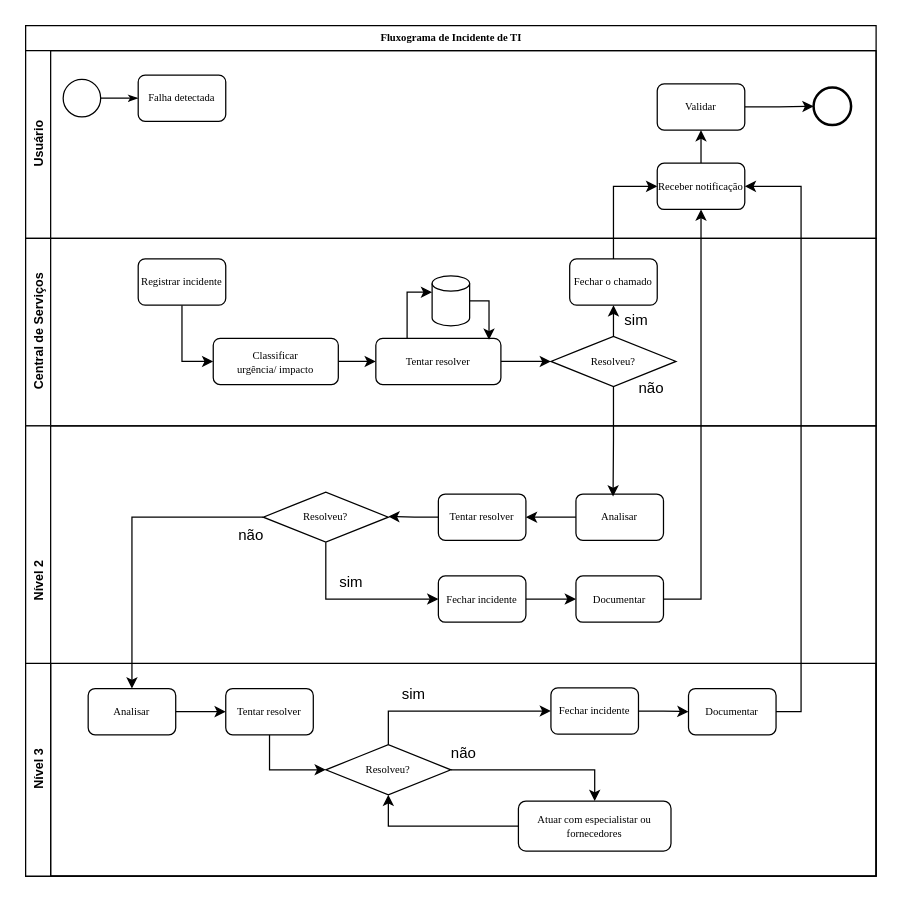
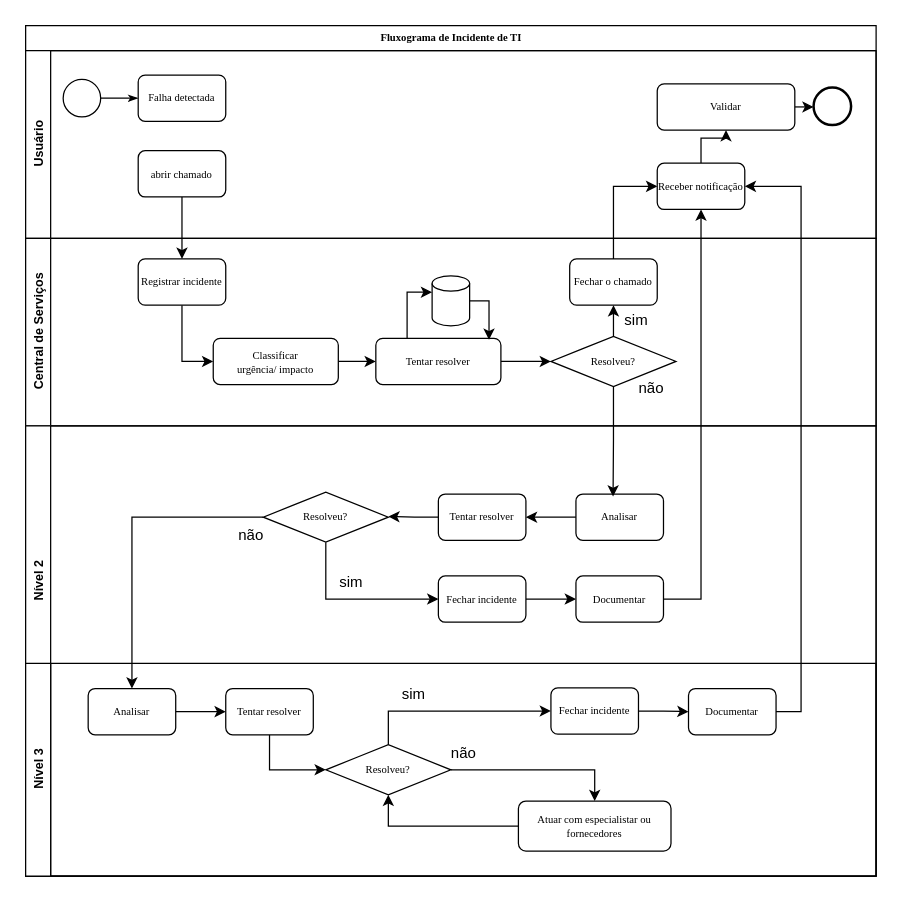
node "Validar": size 88x46 -> 138x46
node "abrir chamado": added
edge "abrir chamado" -> "Registrar incidente": added
